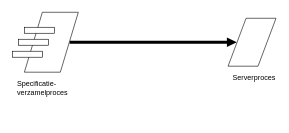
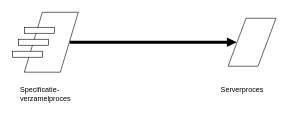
node "Serverproces": moved (252, 90) -> (240, 102)
node "Specificatie-verzamelproces": moved (45, 96) -> (48, 102)
